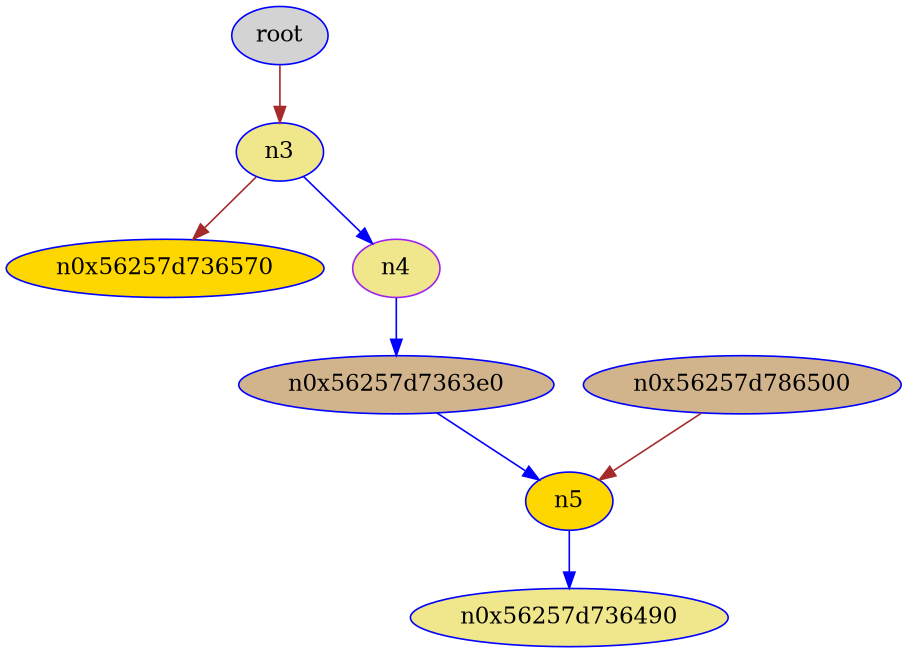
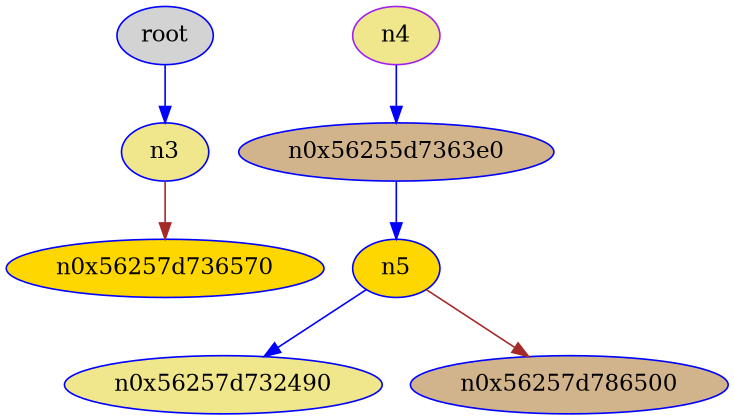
edge "root" -> "n3": color brown -> blue
edge "n3" -> "n4": removed
node "n0x56257d7363e0": label "n0x56257d7363e0" -> "n0x56255d7363e0"
edge "n0x56257d786500" -> "n5": reversed
node "n0x56257d736490": label "n0x56257d736490" -> "n0x56257d732490"
